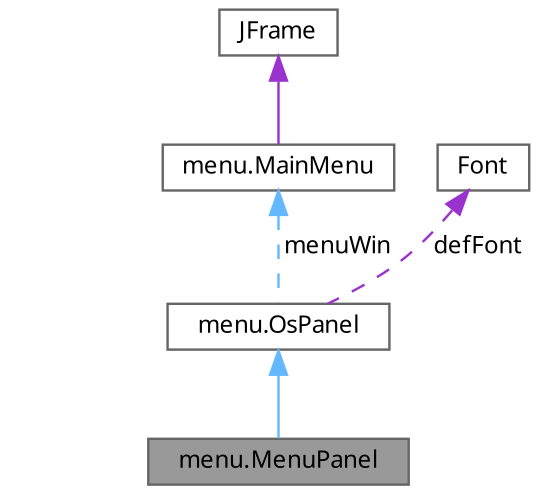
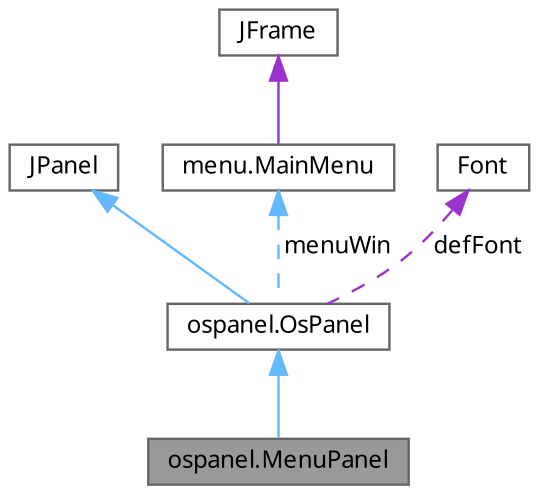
node "JPanel": added
node "menu.OsPanel": label "menu.OsPanel" -> "ospanel.OsPanel"
node "menu.MenuPanel": label "menu.MenuPanel" -> "ospanel.MenuPanel"
